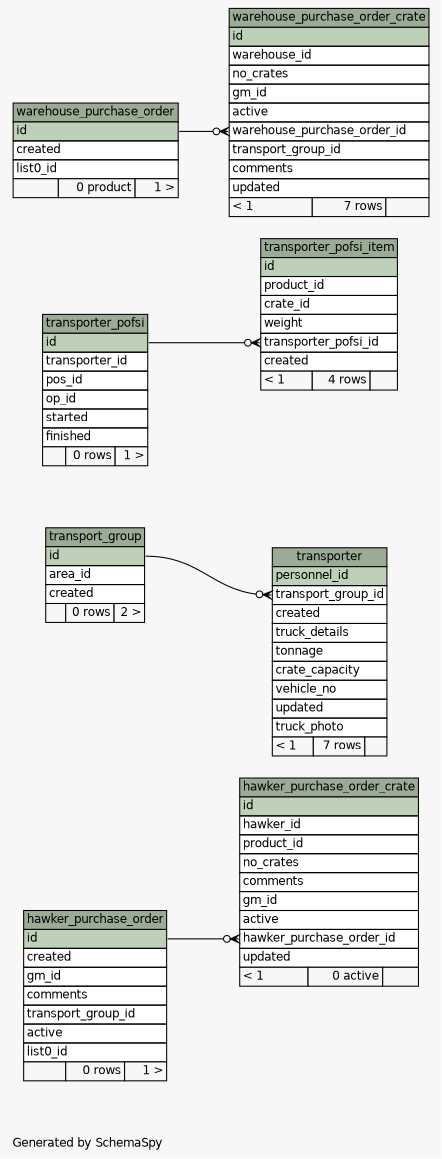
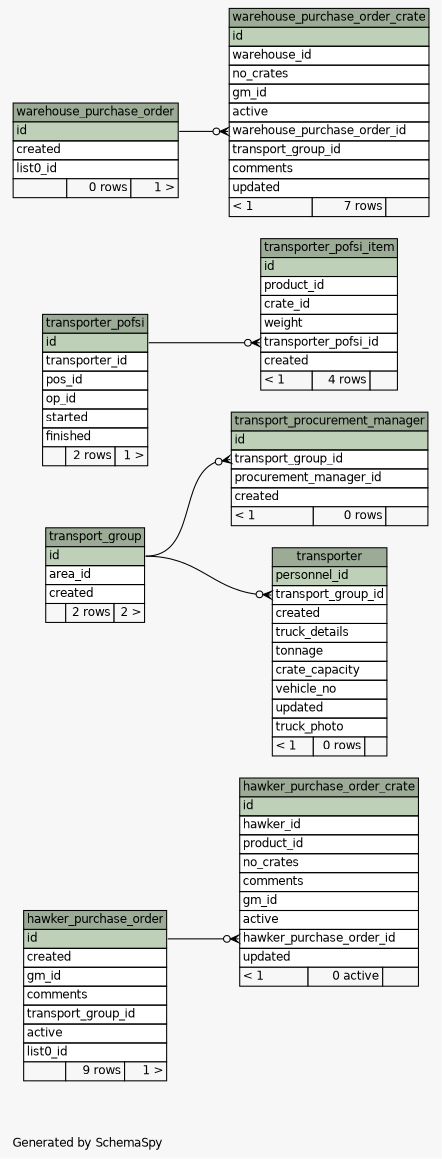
node "warehouse_purchase_order": text "0 product" -> "0 rows"
node "transporter_pofsi": text "0 rows" -> "2 rows"
node "transport_procurement_manager": added
node "transport_group": text "0 rows" -> "2 rows"
node "transporter": text "7 rows" -> "0 rows"
node "hawker_purchase_order": text "0 rows" -> "9 rows"
